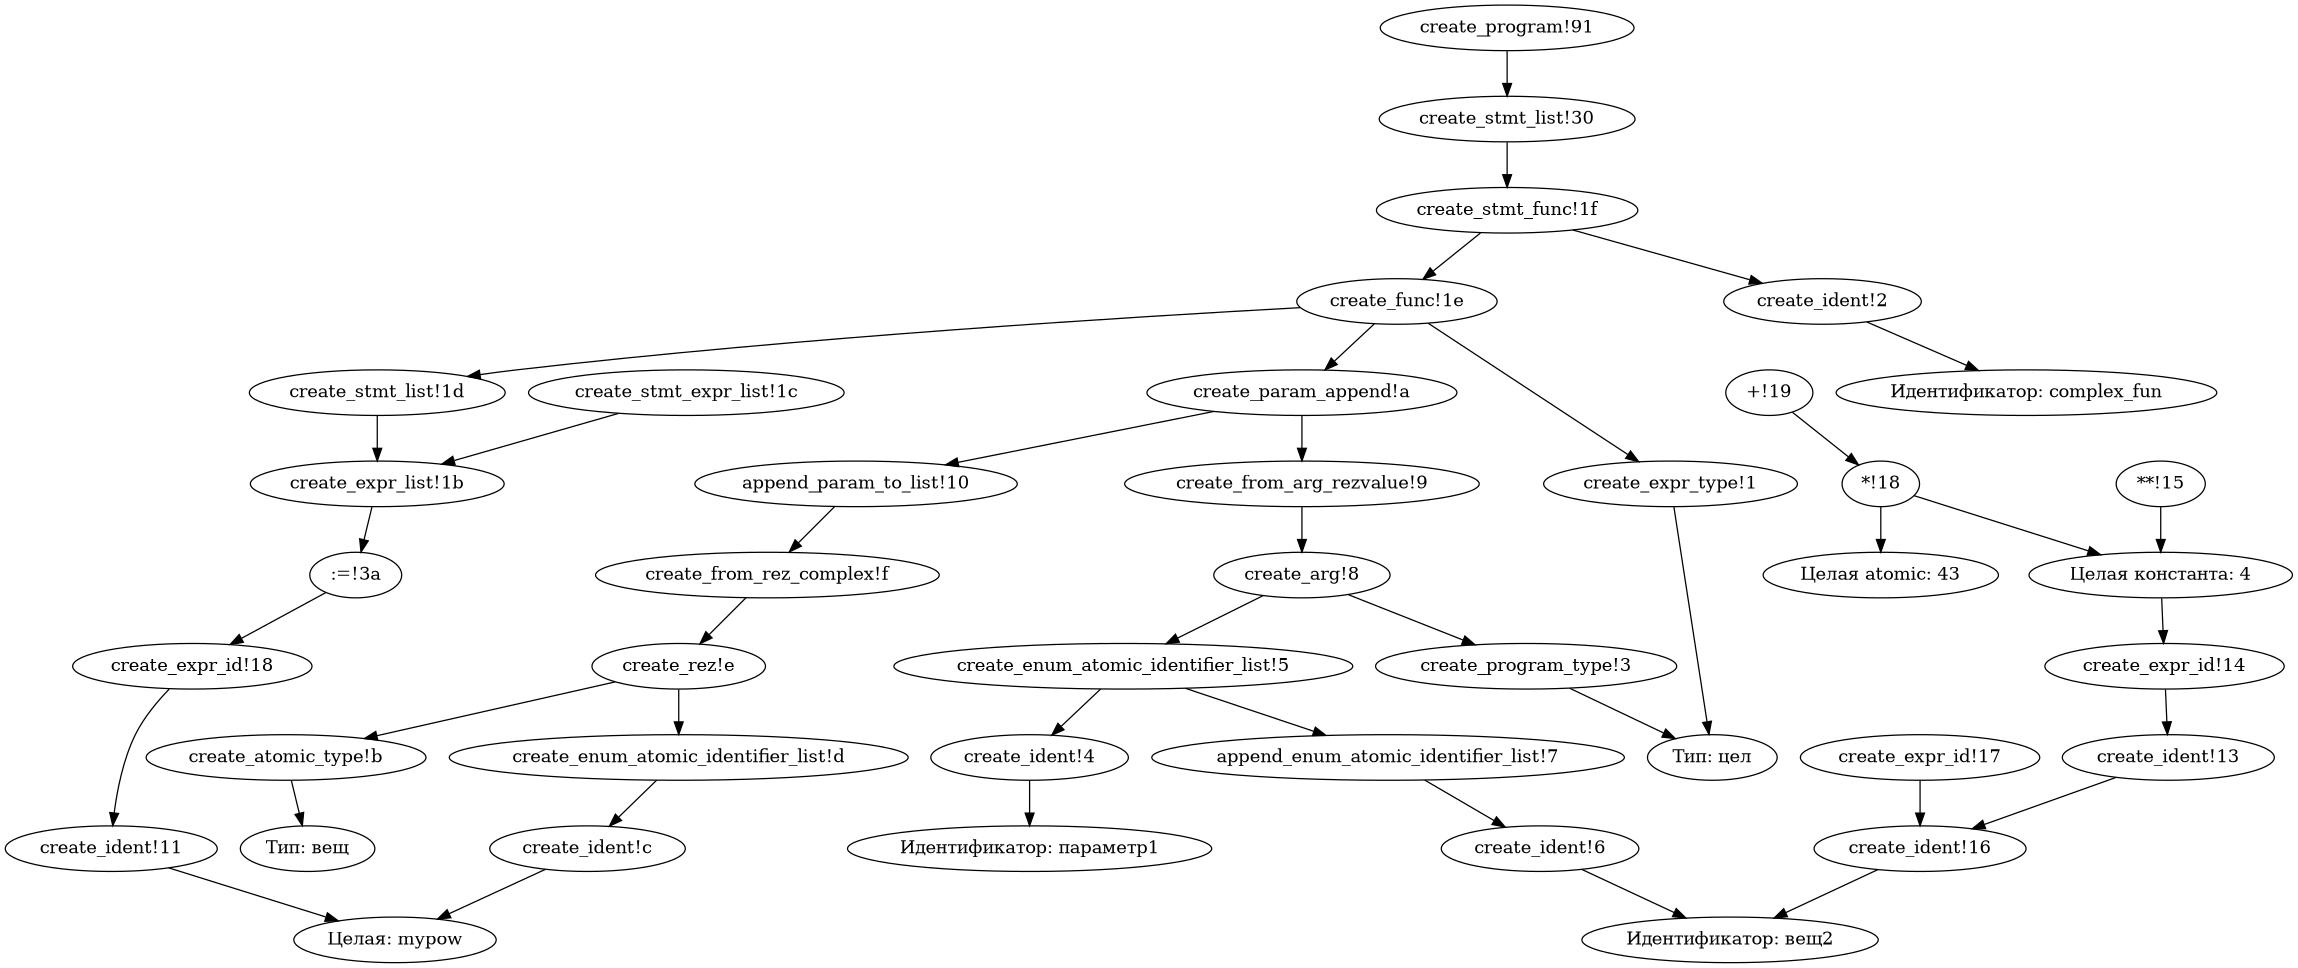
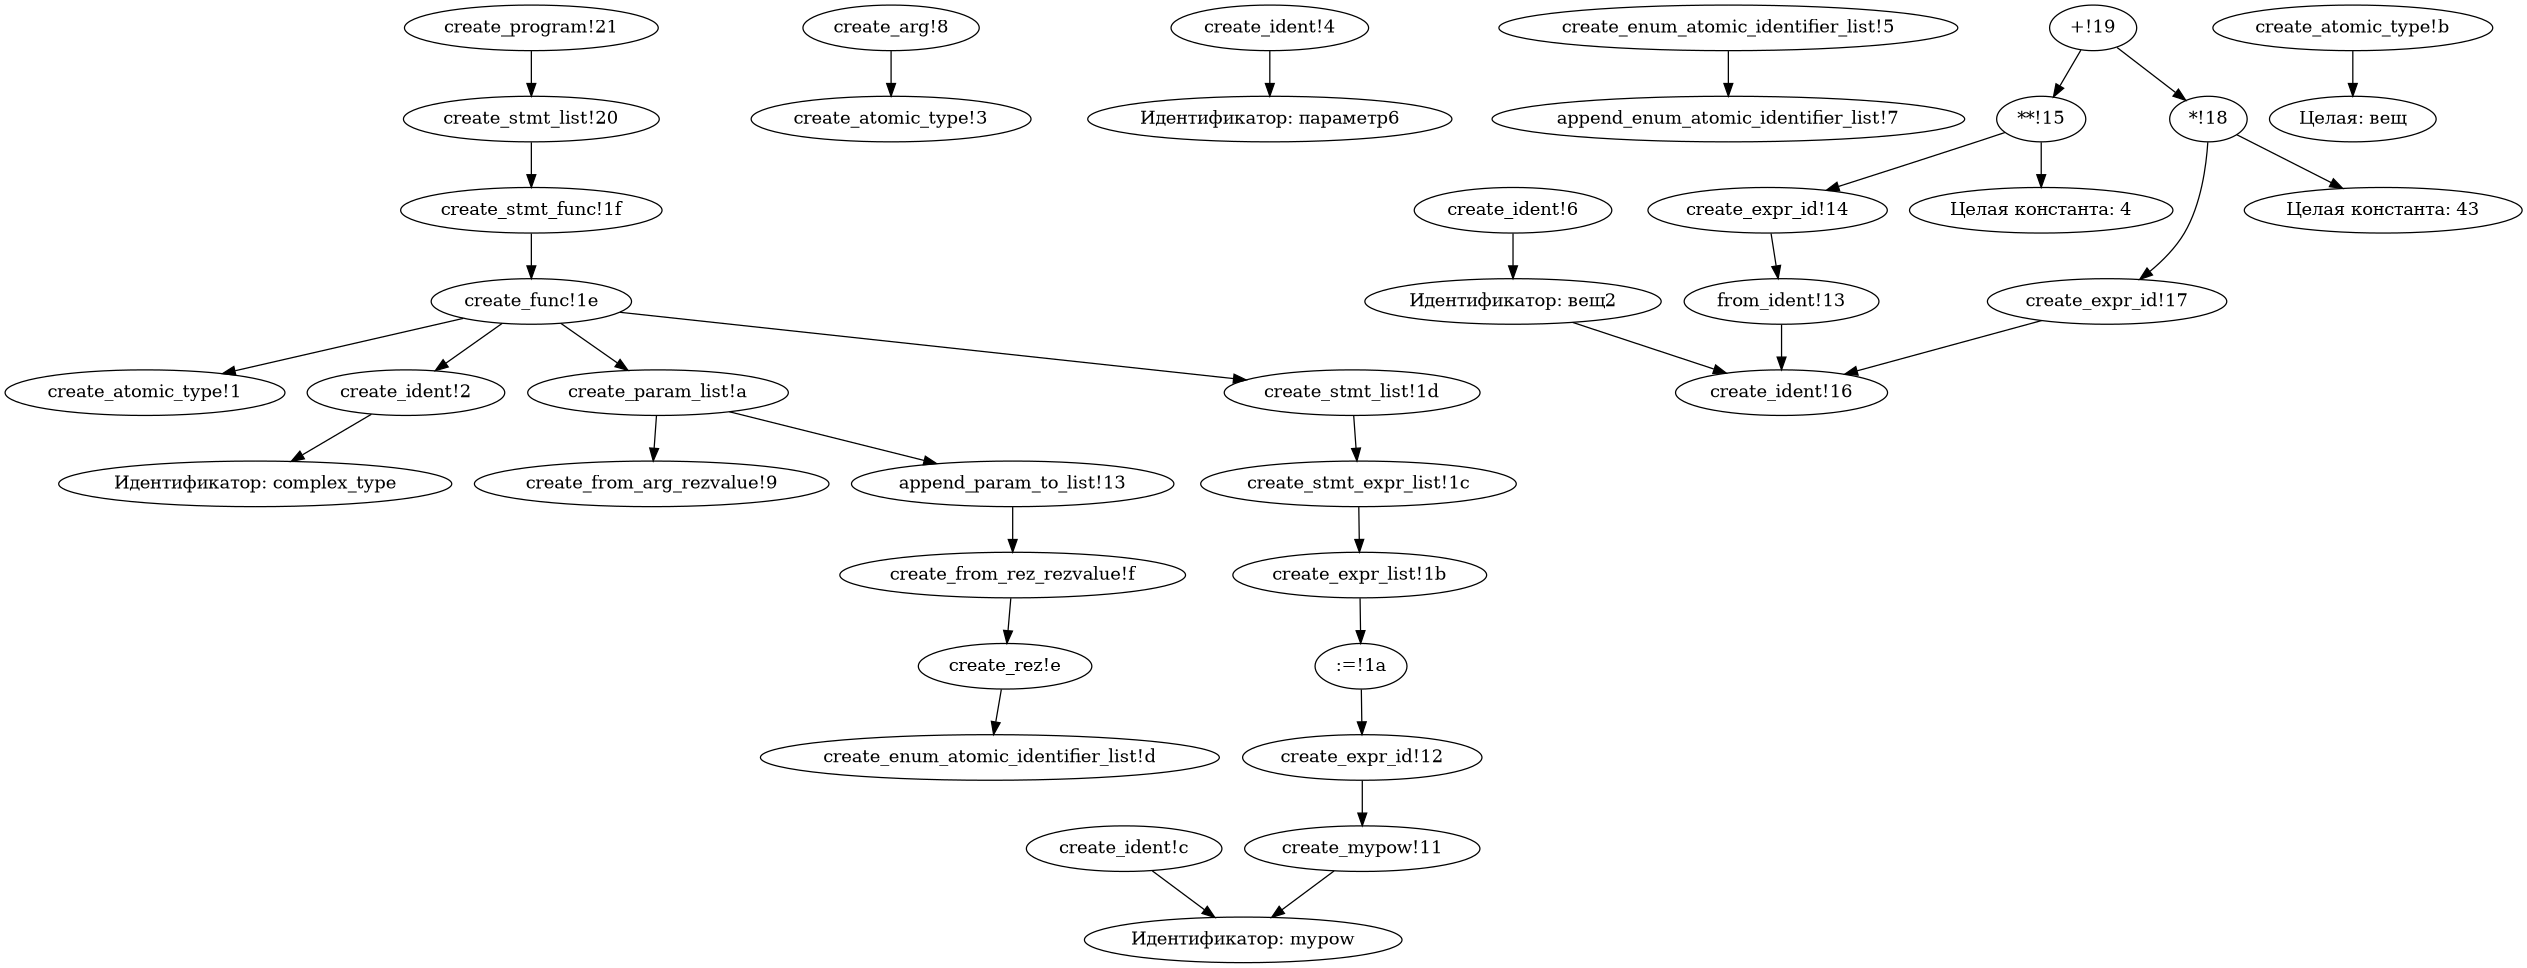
node "create_program!91": label "create_program!91" -> "create_program!21"
edge "+!19" -> "**!15": added
node "create_stmt_list!30": label "create_stmt_list!30" -> "create_stmt_list!20"
edge "create_stmt_func!1f" -> "create_ident!2": now "create_func!1e" -> "create_ident!2"
node "create_param_append!a": label "create_param_append!a" -> "create_param_list!a"
node "Идентификатор: complex_fun": label "Идентификатор: complex_fun" -> "Идентификатор: complex_type"
edge "create_stmt_list!1d" -> "create_expr_list!1b": now "create_stmt_list!1d" -> "create_stmt_expr_list!1c"
node "append_param_to_list!10": label "append_param_to_list!10" -> "append_param_to_list!13"
node "create_expr_type!1": label "create_expr_type!1" -> "create_atomic_type!1"
edge "create_from_arg_rezvalue!9" -> "create_arg!8": removed
edge "*!18" -> "Целая константа: 4": now "*!18" -> "create_expr_id!17"
node ":=!3a": label ":=!3a" -> ":=!1a"
node "create_from_rez_complex!f": label "create_from_rez_complex!f" -> "create_from_rez_rezvalue!f"
node "Целая atomic: 43": label "Целая atomic: 43" -> "Целая константа: 43"
edge "Целая константа: 4" -> "create_expr_id!14": now "**!15" -> "create_expr_id!14"
edge "create_arg!8" -> "create_enum_atomic_identifier_list!5": removed
node "create_expr_id!18": label "create_expr_id!18" -> "create_expr_id!12"
node "create_program_type!3": label "create_program_type!3" -> "create_atomic_type!3"
edge "create_enum_atomic_identifier_list!5" -> "create_ident!4": removed
edge "create_rez!e" -> "create_atomic_type!b": removed
node "Тип: цел": removed
node "create_ident!13": label "create_ident!13" -> "from_ident!13"
edge "create_enum_atomic_identifier_list!d" -> "create_ident!c": removed
edge "append_enum_atomic_identifier_list!7" -> "create_ident!6": removed
node "create_ident!11": label "create_ident!11" -> "create_mypow!11"
node "Тип: вещ": label "Тип: вещ" -> "Целая: вещ"
node "Идентификатор: параметр1": label "Идентификатор: параметр1" -> "Идентификатор: параметр6"
edge "create_ident!16" -> "Идентификатор: вещ2": reversed
node "Целая: mypow": label "Целая: mypow" -> "Идентификатор: mypow"
